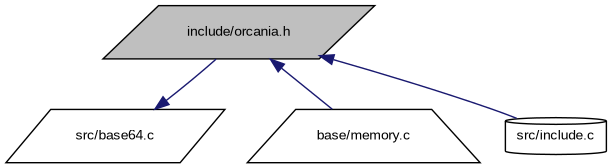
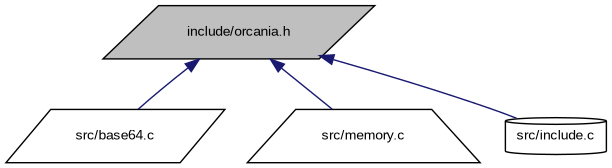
edge "include/orcania.h" -> "src/base64.c": reversed
node "base/memory.c": label "base/memory.c" -> "src/memory.c"
